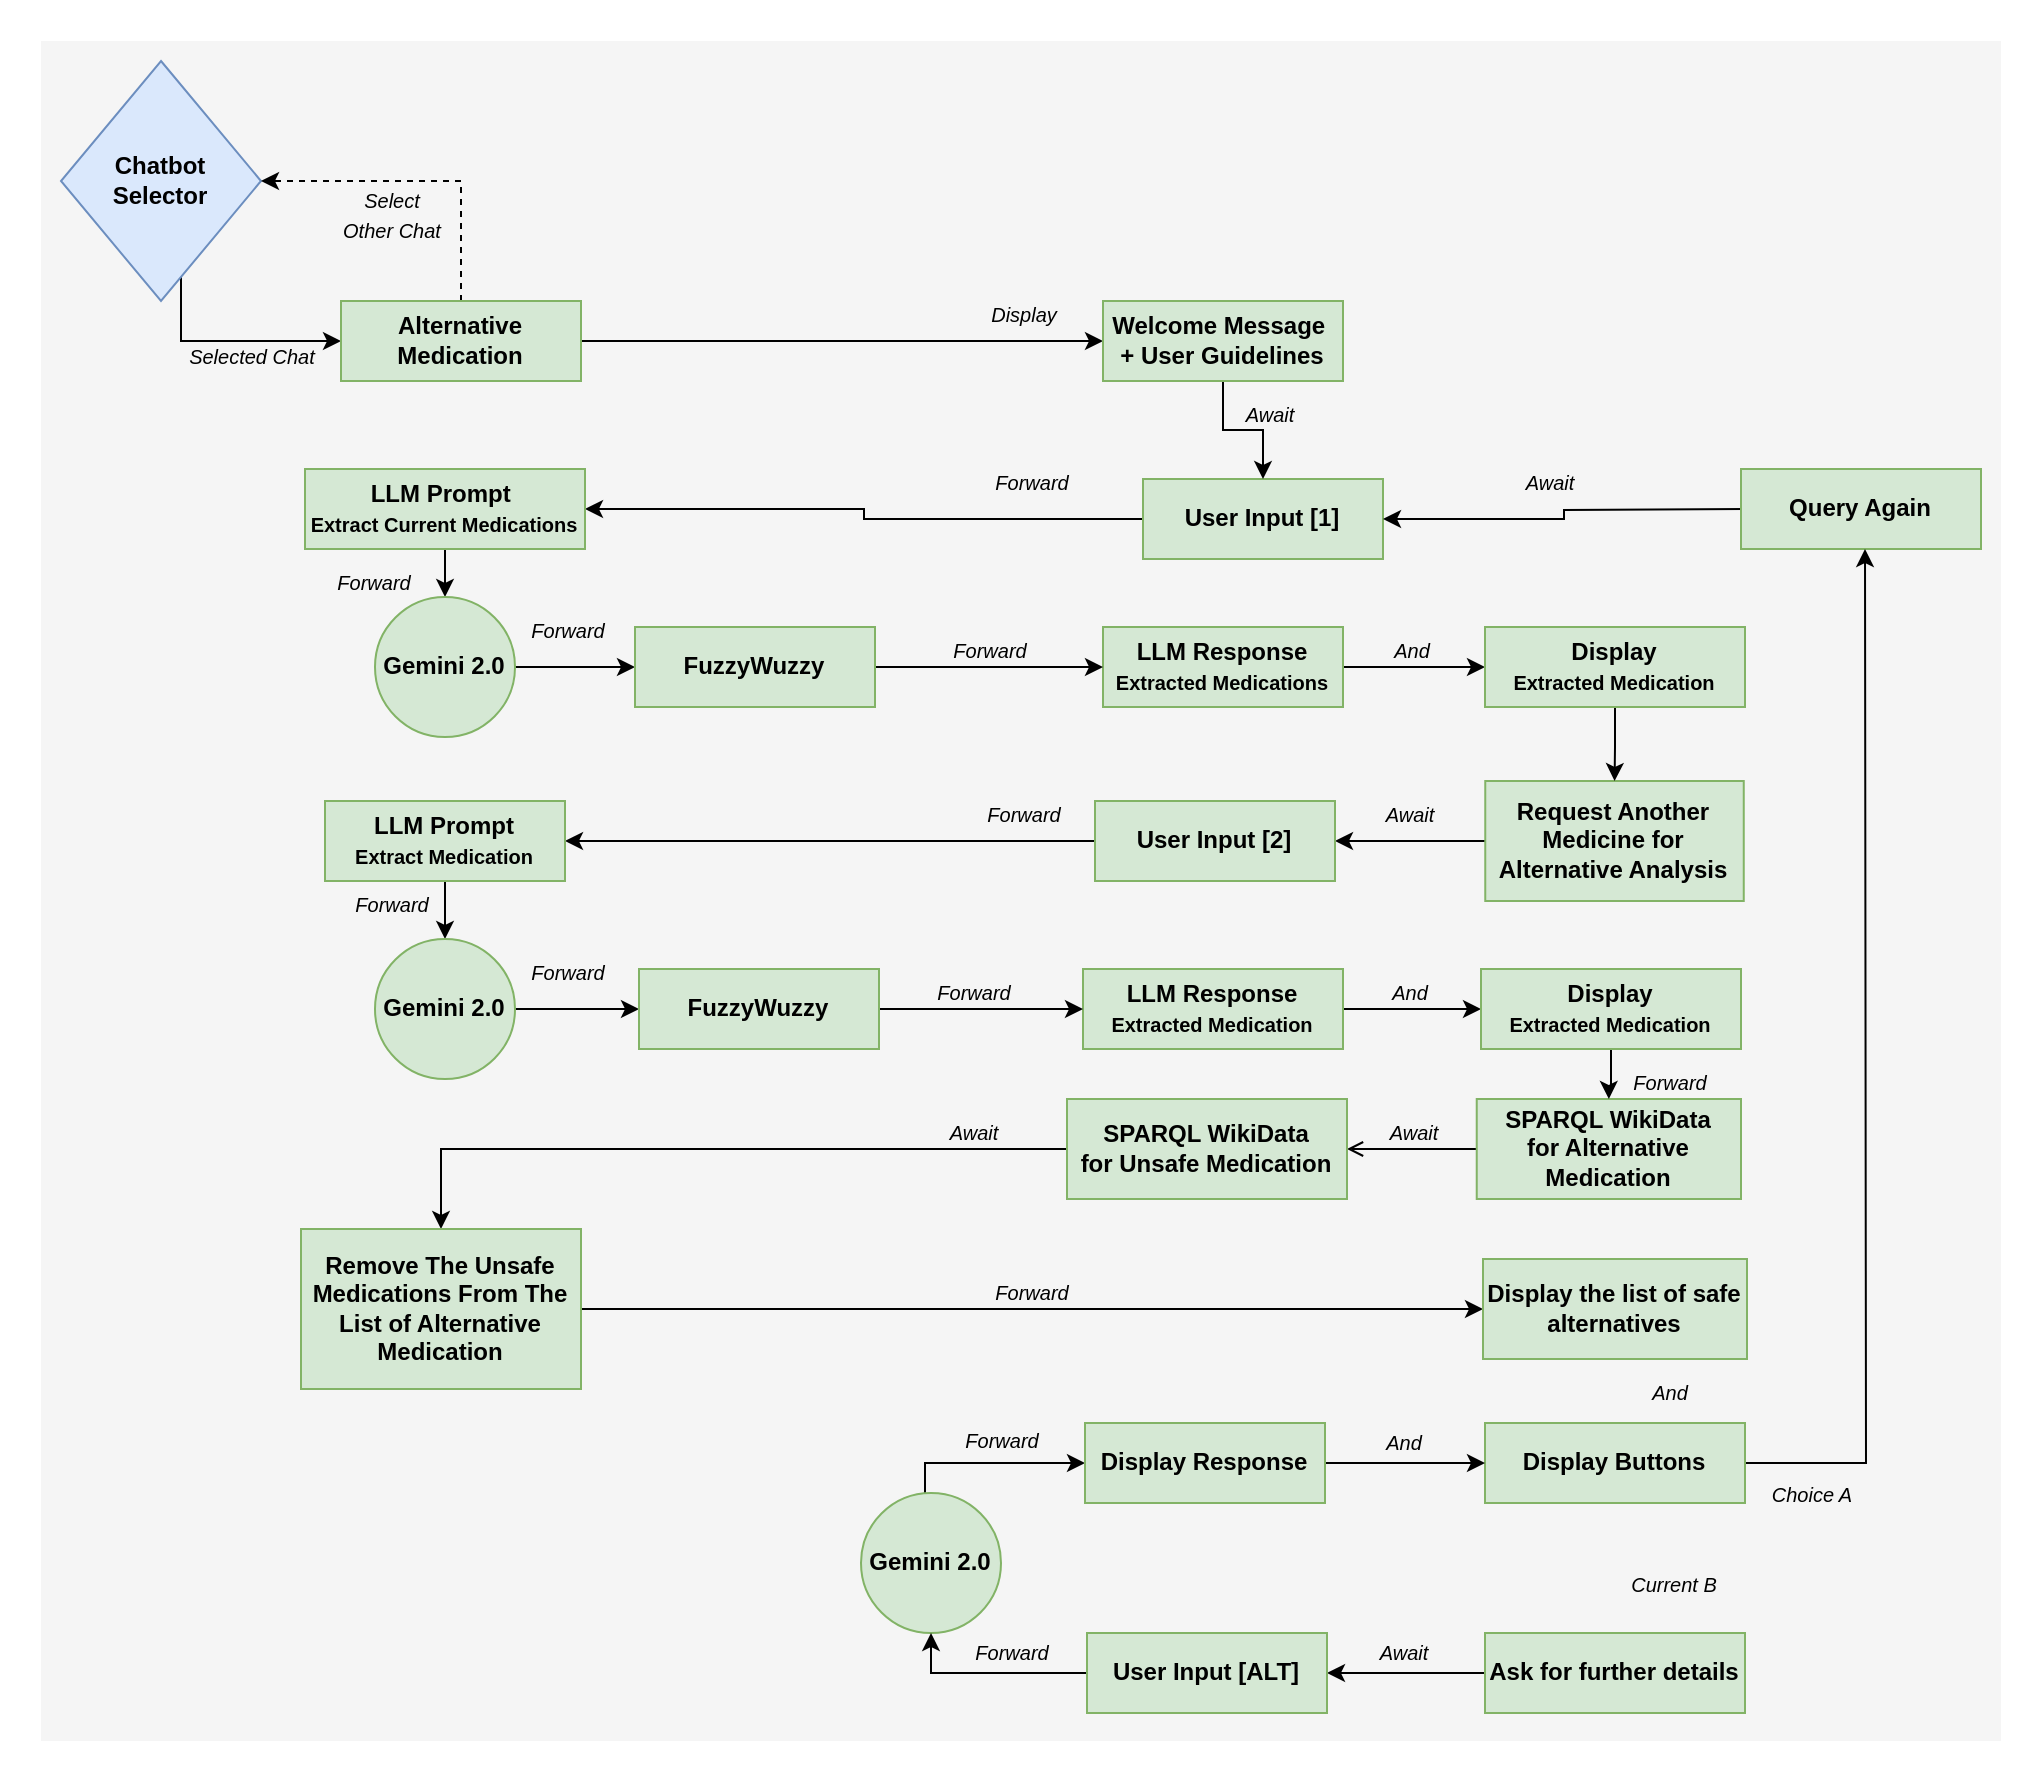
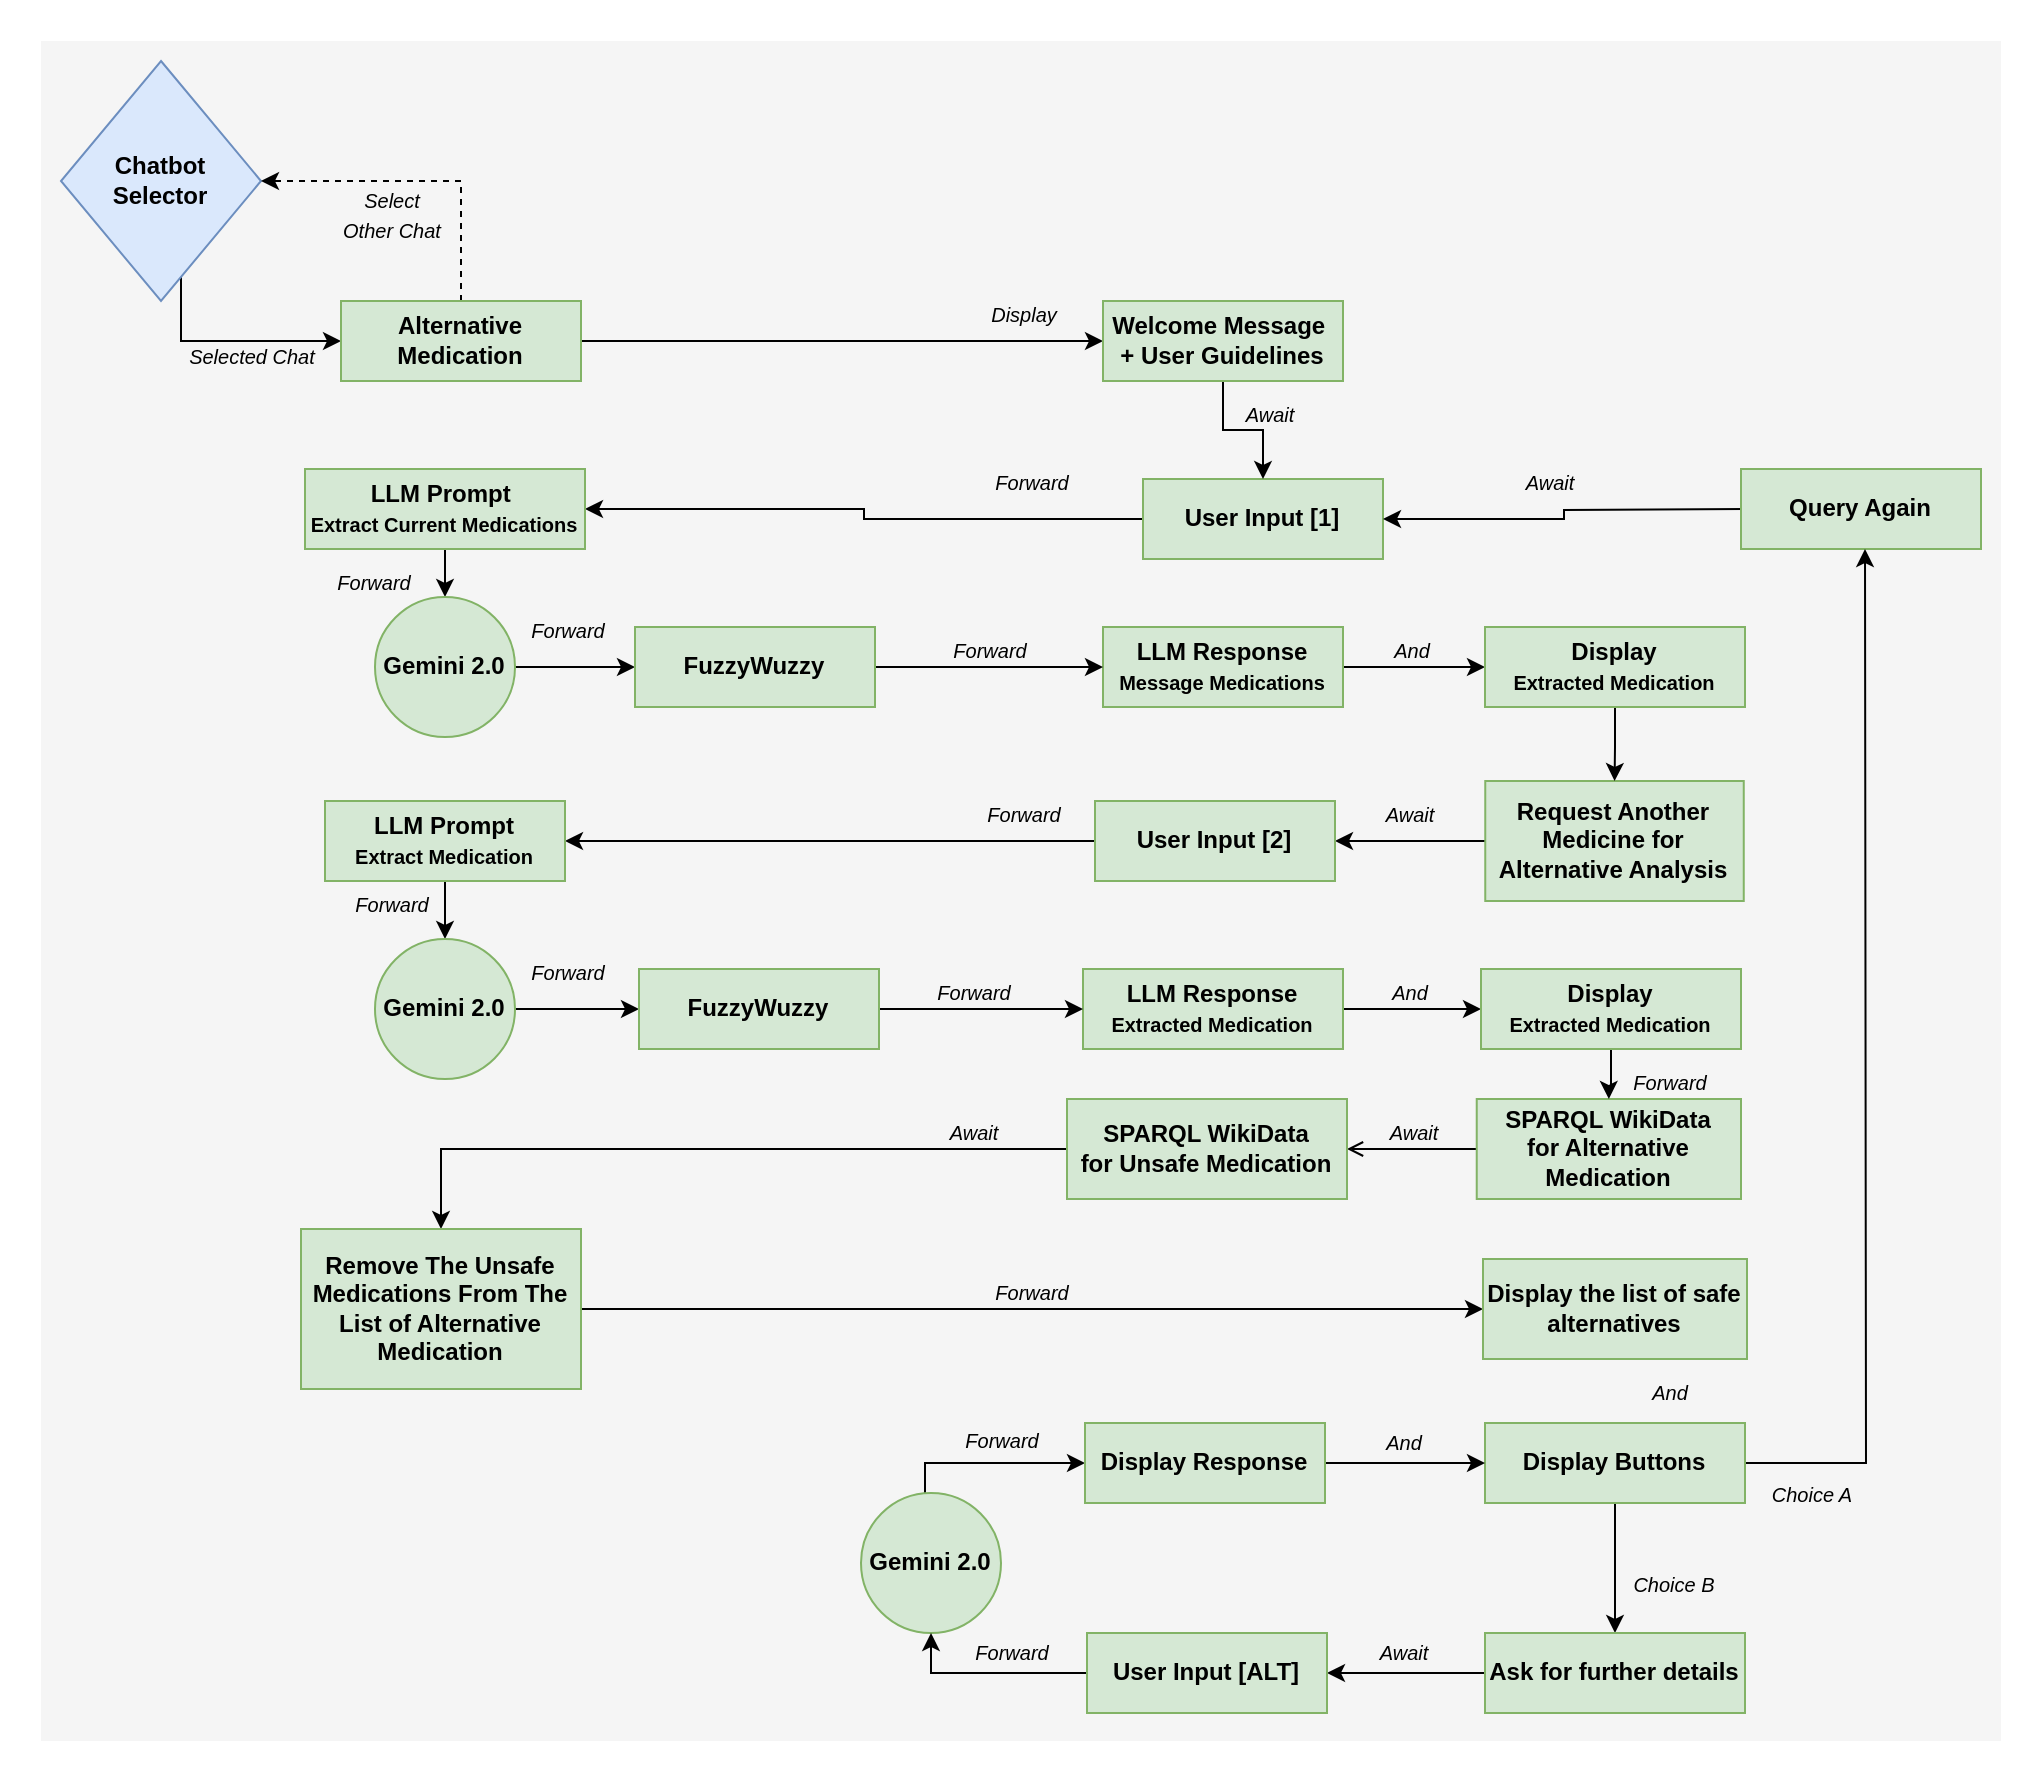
node "LLM Response Extracted Medications": label "LLM Response Extracted Medications" -> "LLM Response Message Medications"
edge "Display Buttons" -> "Ask for further details": added
node "Current B": label "Current B" -> "Choice B"
